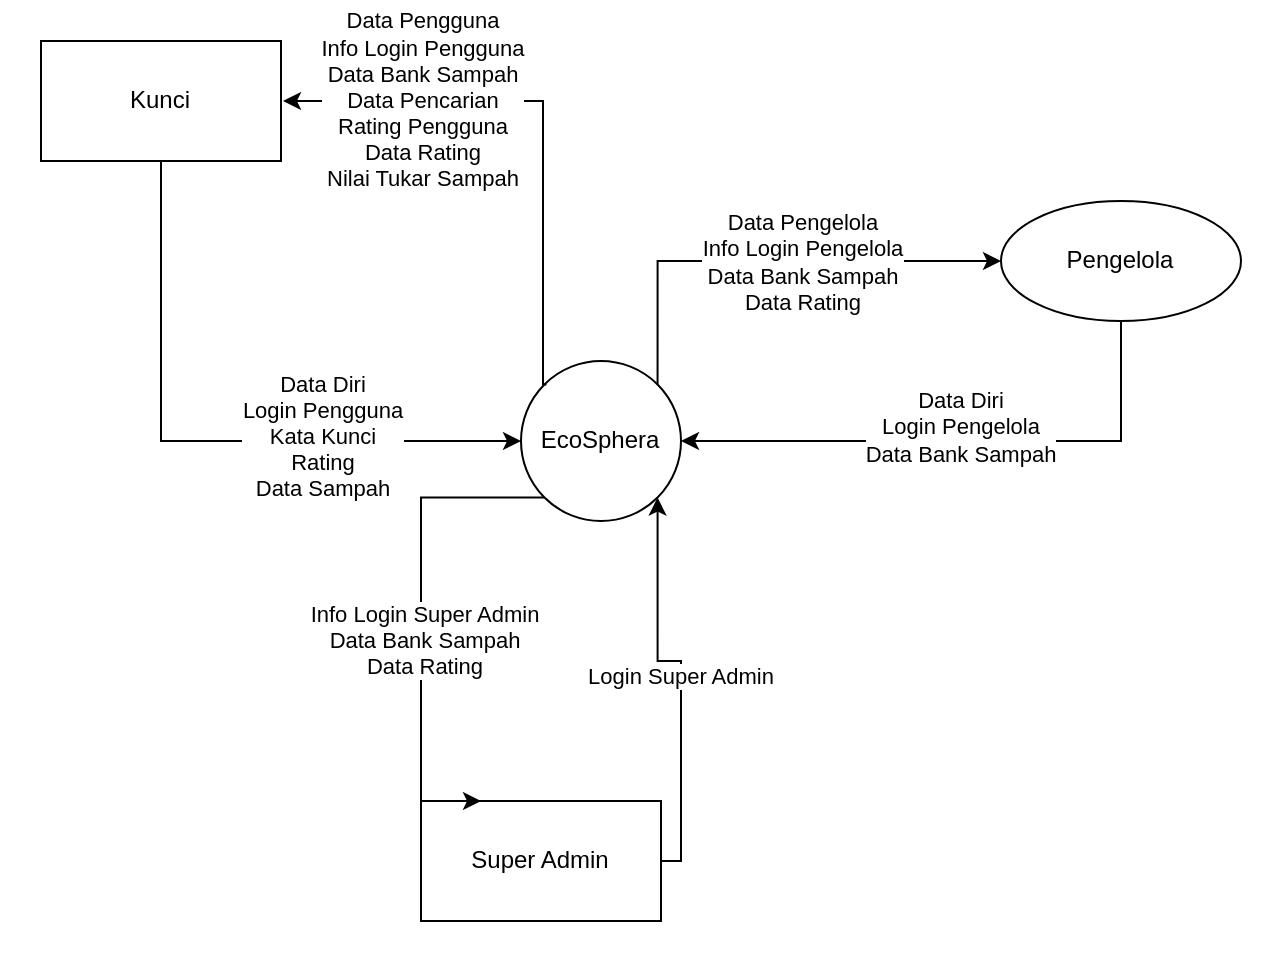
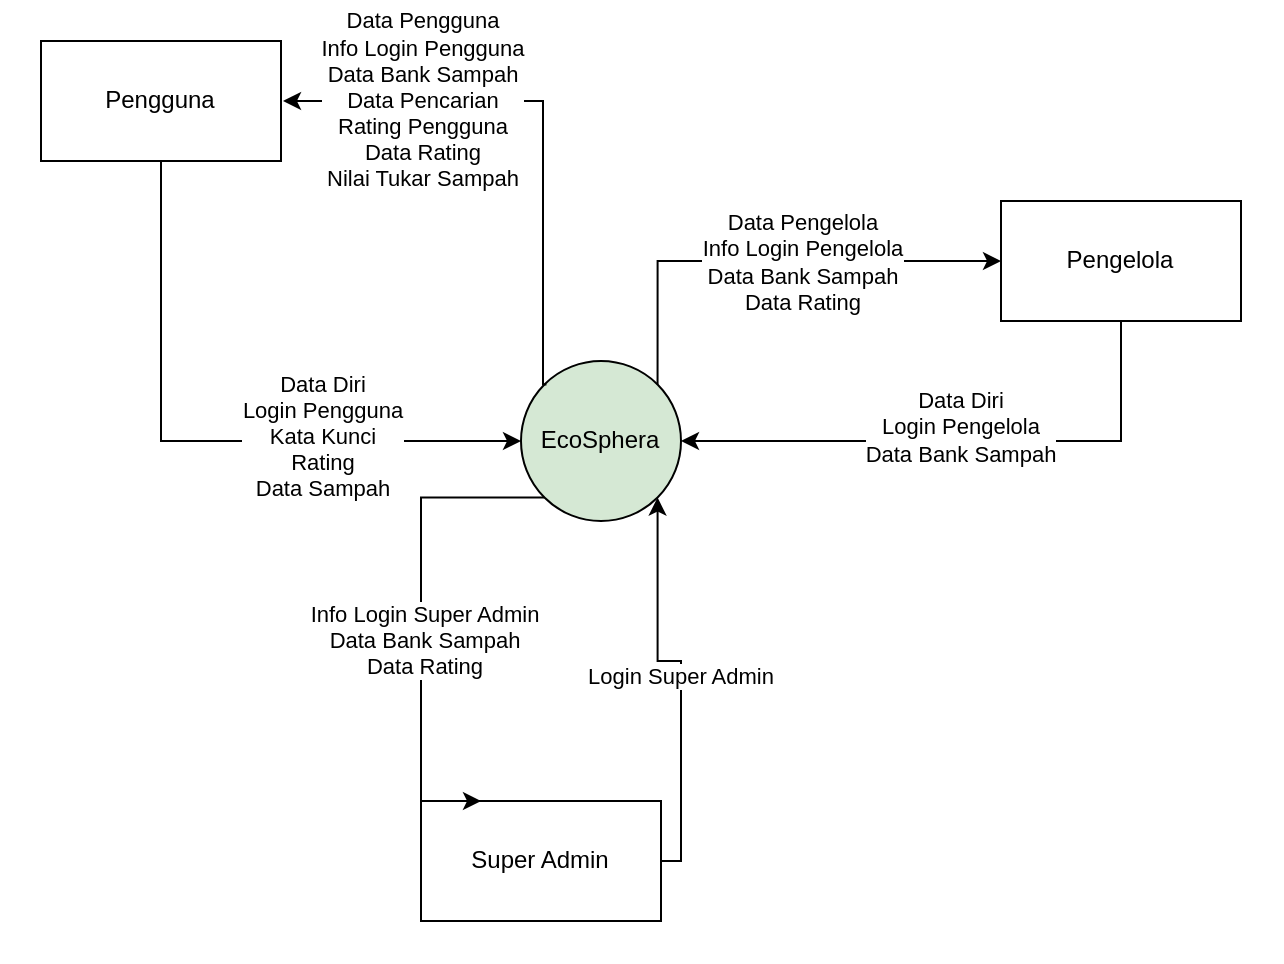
node "Kunci": label "Kunci" -> "Pengguna"
node "Pengelola": shape ellipse -> rectangle
node "EcoSphera": fillcolor #ffffff -> #d5e8d4
